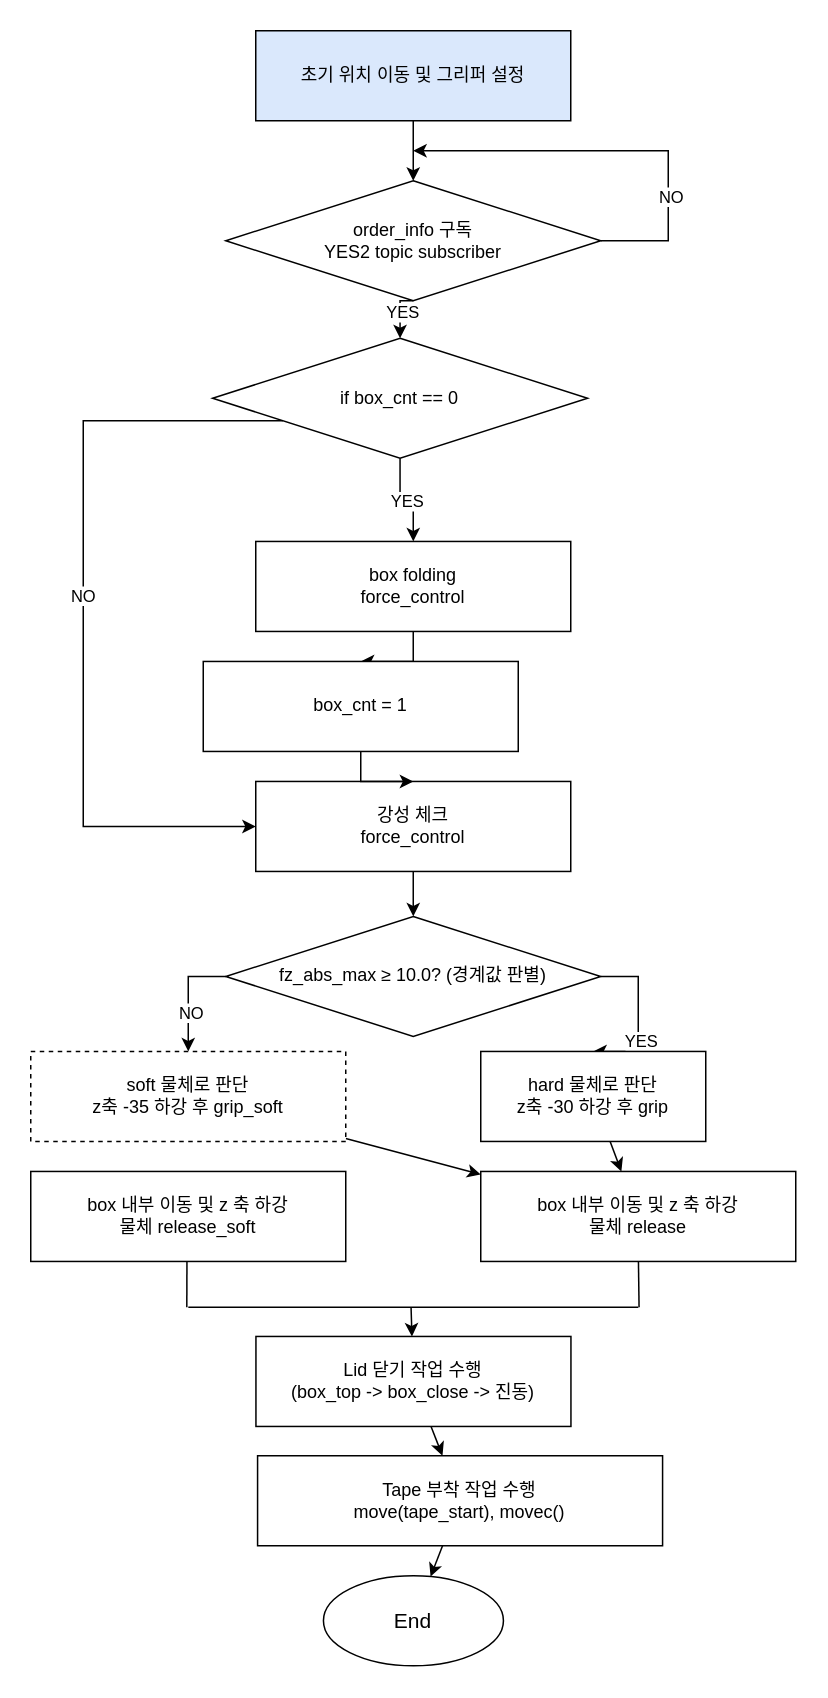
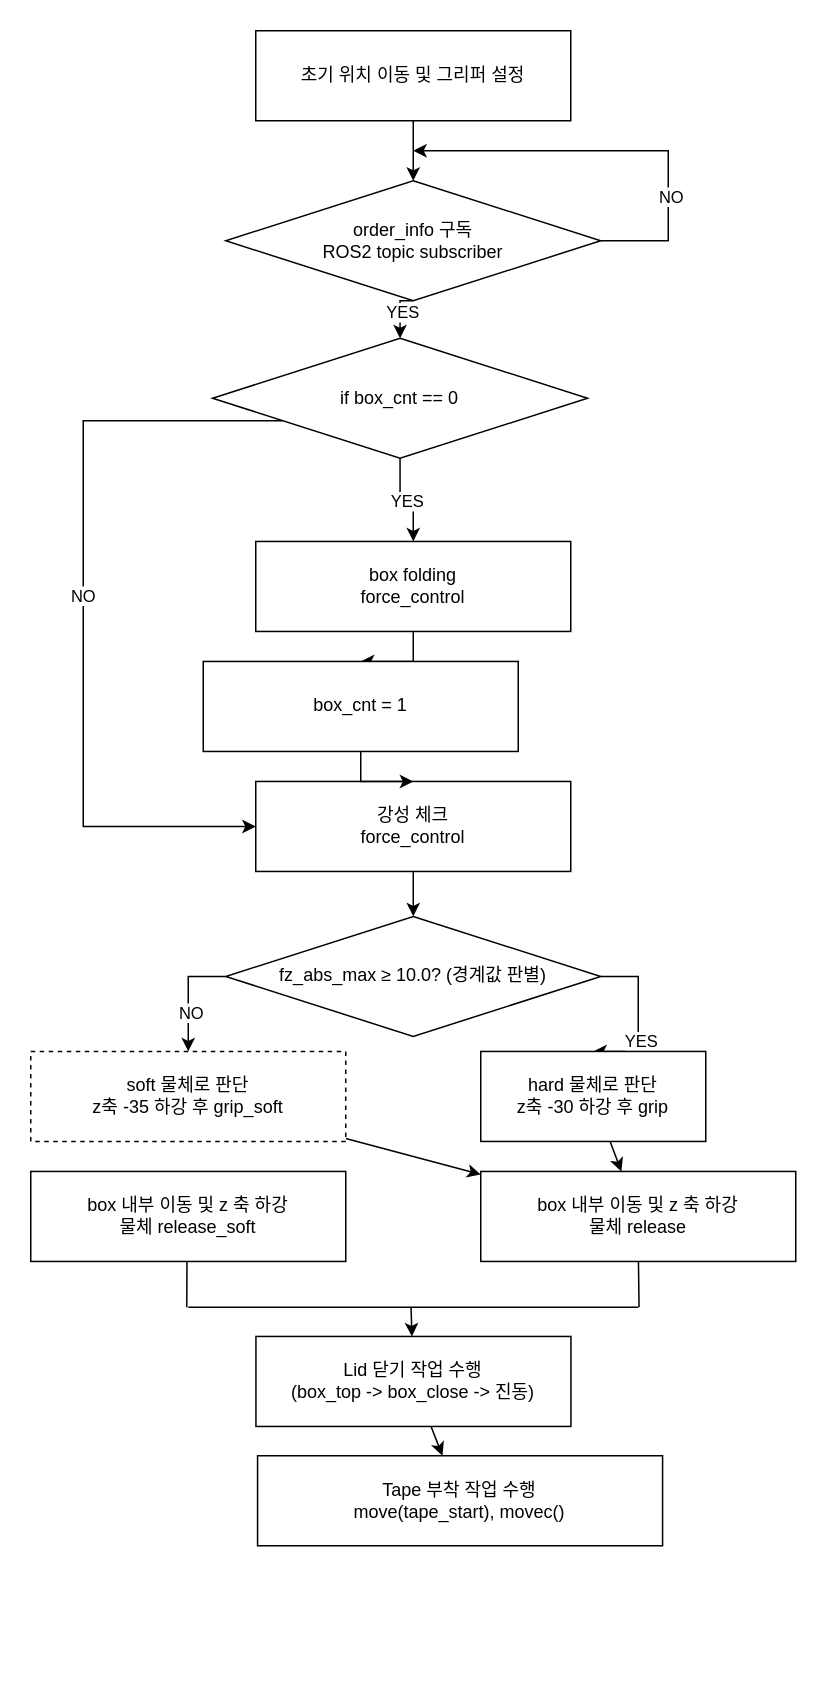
node "초기 위치 이동 및 그리퍼 설정": fillcolor #dae8fc -> #ffffff
node "order_info 구독 YES2 topic subscriber": label "order_info 구독 YES2 topic subscriber" -> "order_info 구독 ROS2 topic subscriber"
edge "Tape 부착 작업 수행 move(tape_start), movec()" -> "End": removed
node "End": removed
